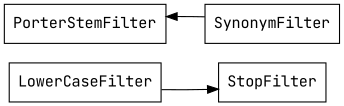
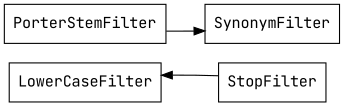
edge "SynonymFilter" -> "PorterStemFilter": reversed
edge "LowerCaseFilter" -> "StopFilter": reversed
